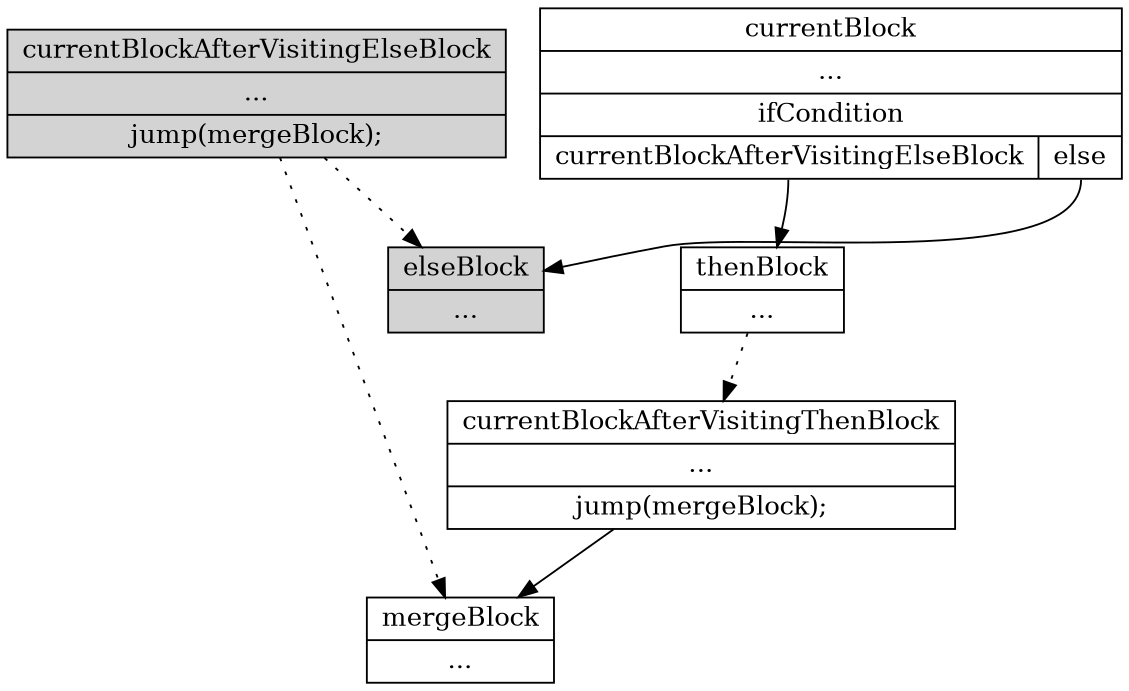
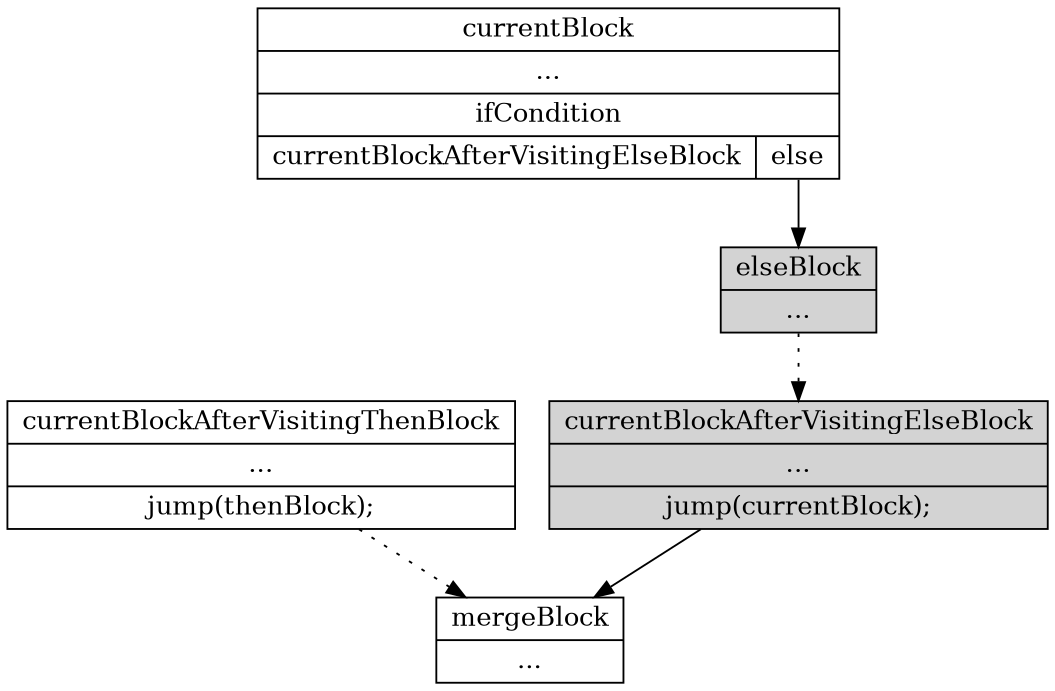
node "currentBlockAfterVisitingElseBlock": text "jump(mergeBlock);" -> "jump(currentBlock);"
edge "currentBlockAfterVisitingElseBlock" -> "elseBlock": reversed
node "thenBlock": removed
edge "currentBlockAfterVisitingElseBlock" -> "mergeBlock": style dotted -> solid
node "currentBlockAfterVisitingThenBlock": text "jump(mergeBlock);" -> "jump(thenBlock);"
edge "currentBlockAfterVisitingThenBlock" -> "mergeBlock": style solid -> dotted
